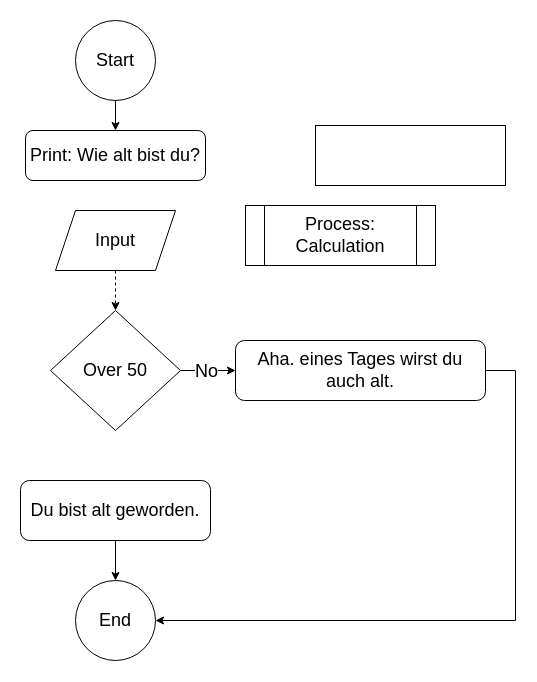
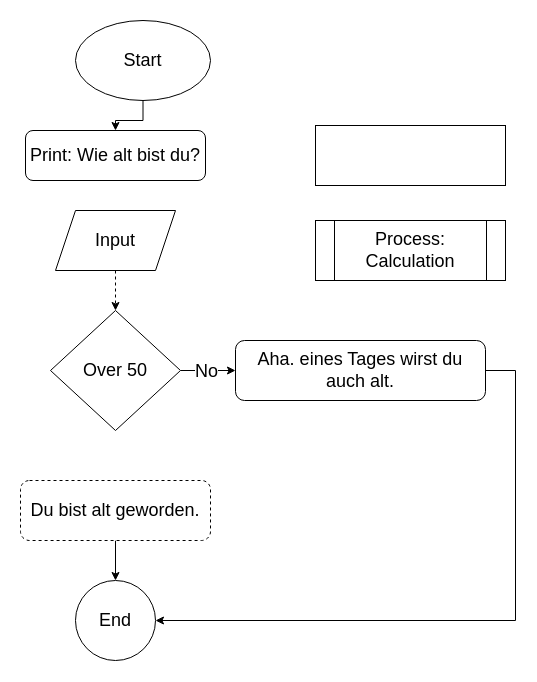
node "Start": size 80x80 -> 135x80
node "Process: Calculation": moved (341, 236) -> (411, 251)
node "Du bist alt geworden.": style solid -> dashed
